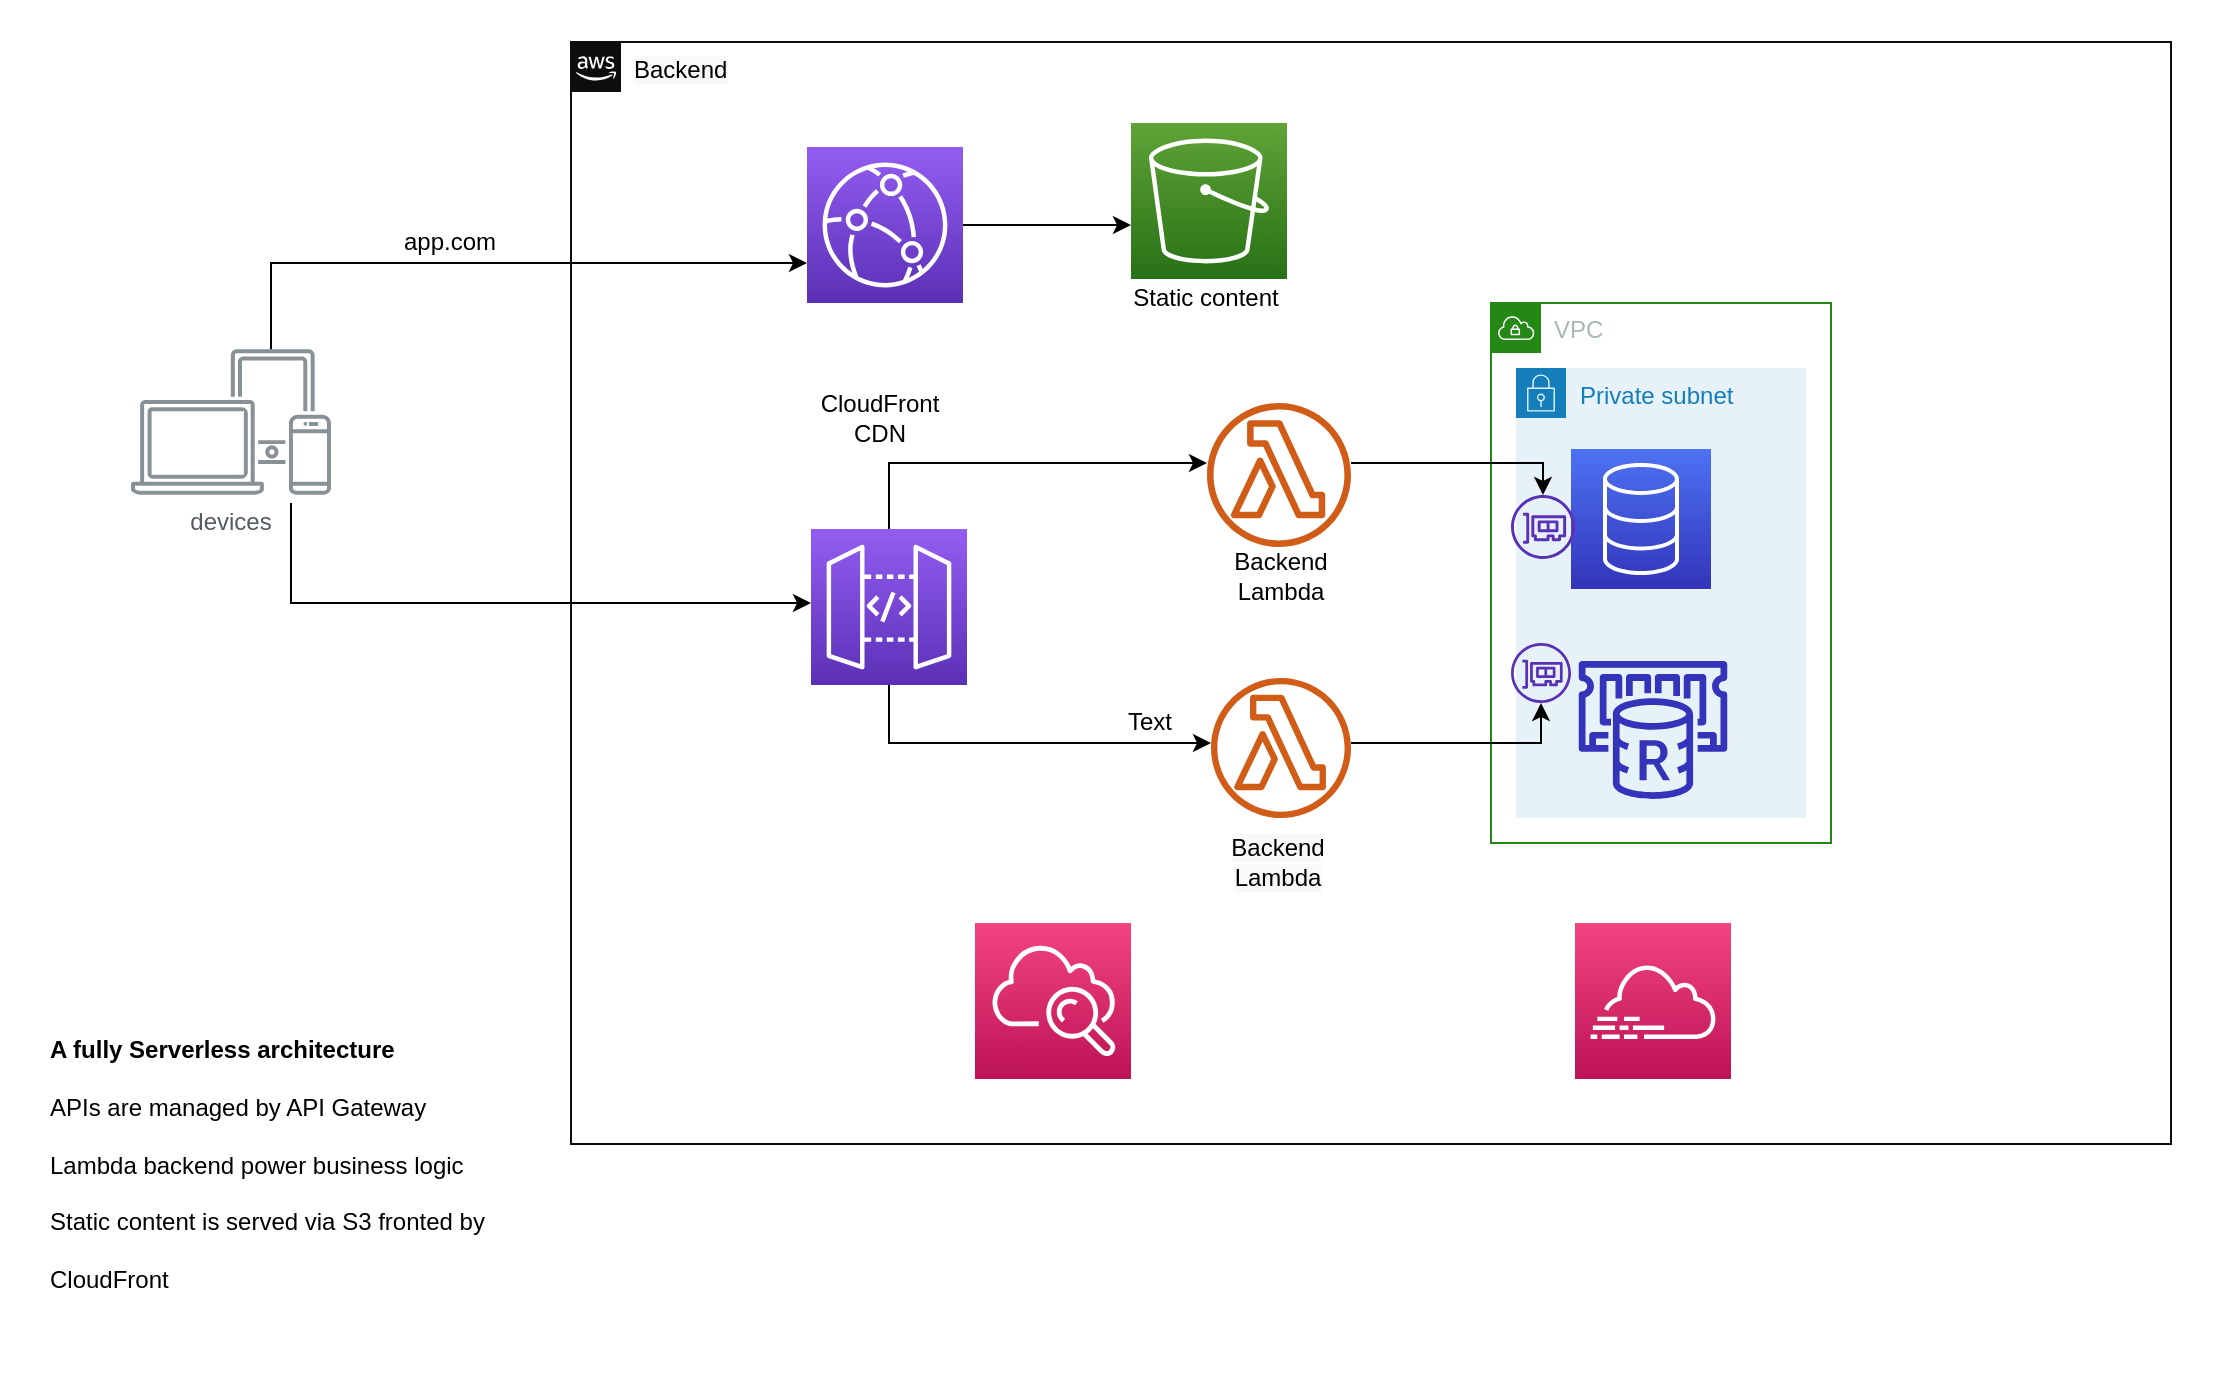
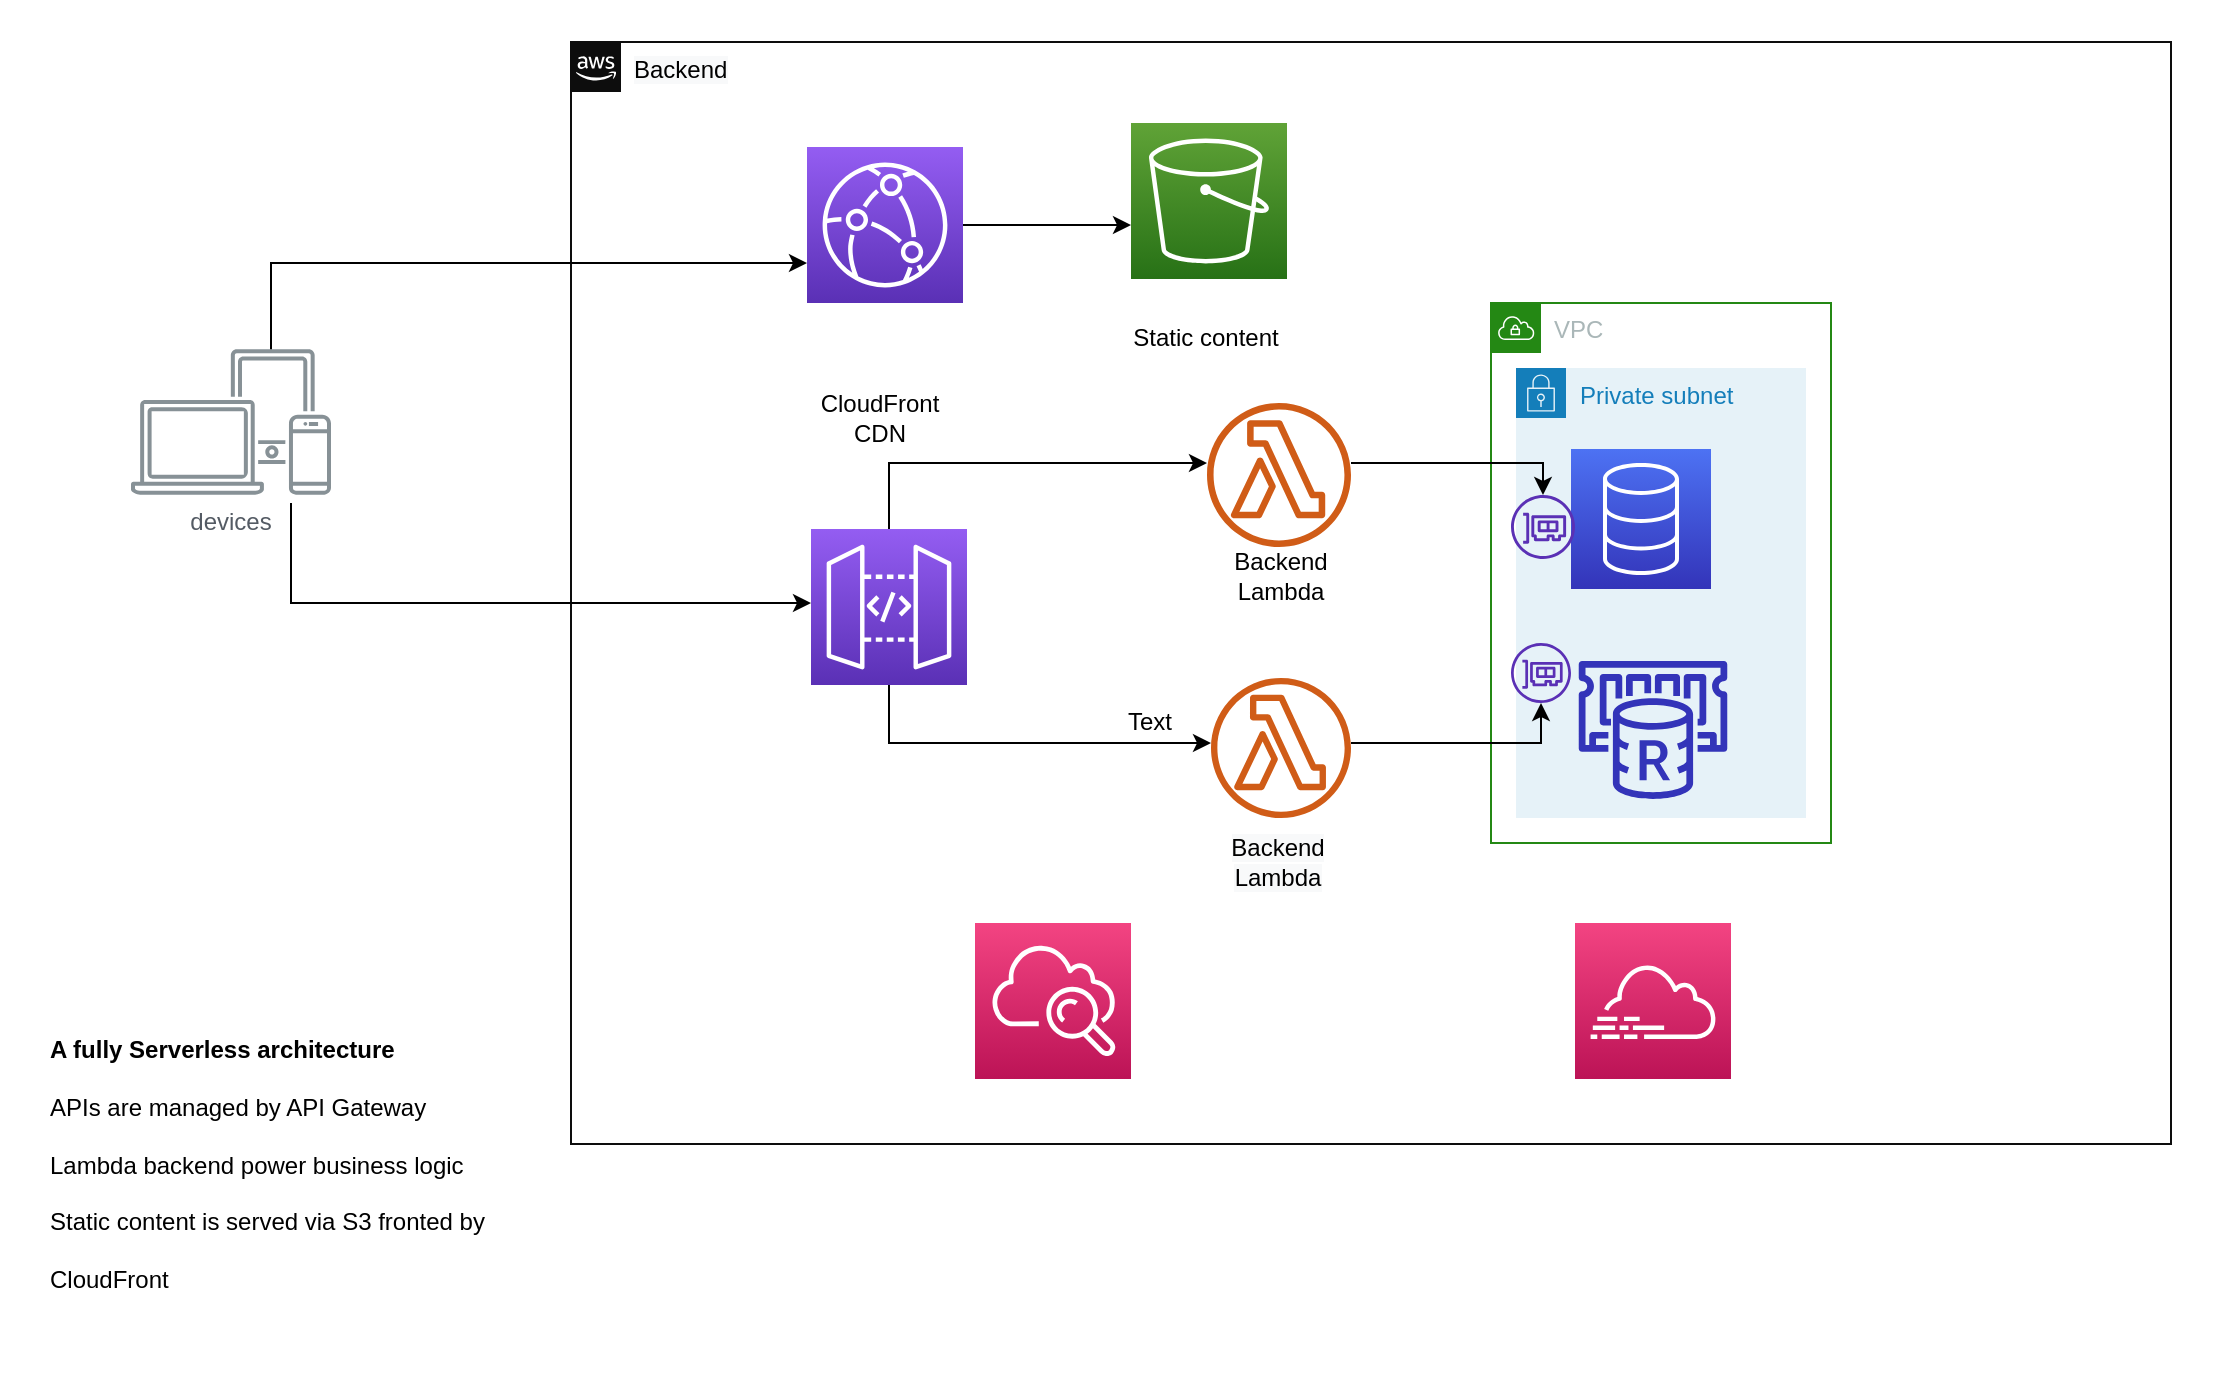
node "app.com": removed
node "Static content": moved (1207, 299) -> (1207, 339)
